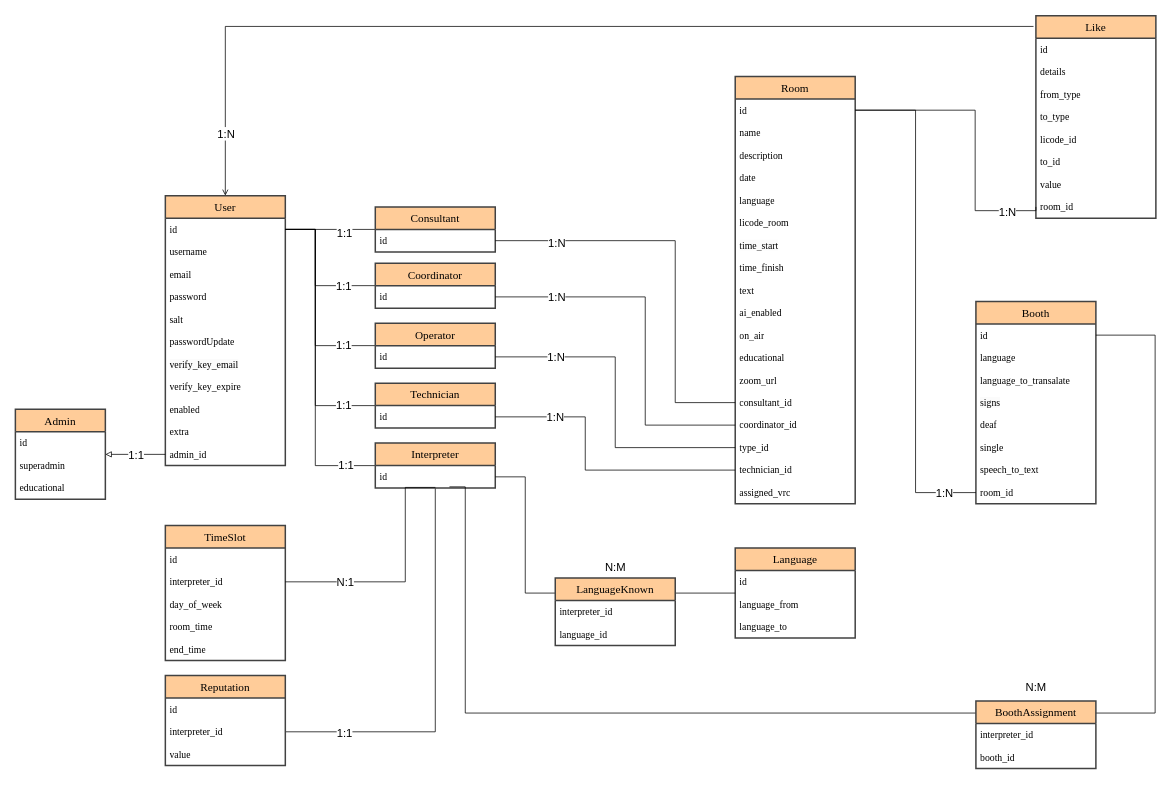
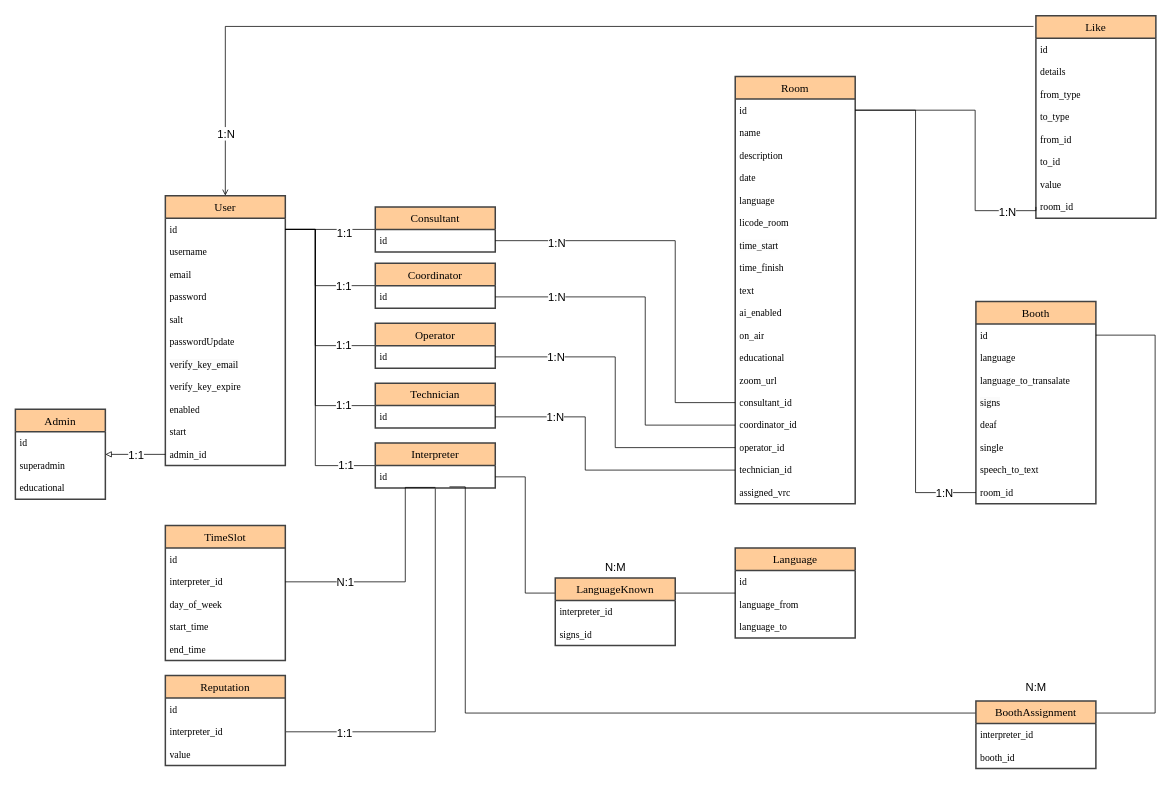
node "licode_id": label "licode_id" -> "from_id"
node "extra": label "extra" -> "start"
node "type_id": label "type_id" -> "operator_id"
node "room_time": label "room_time" -> "start_time"
node "language_id": label "language_id" -> "signs_id"
